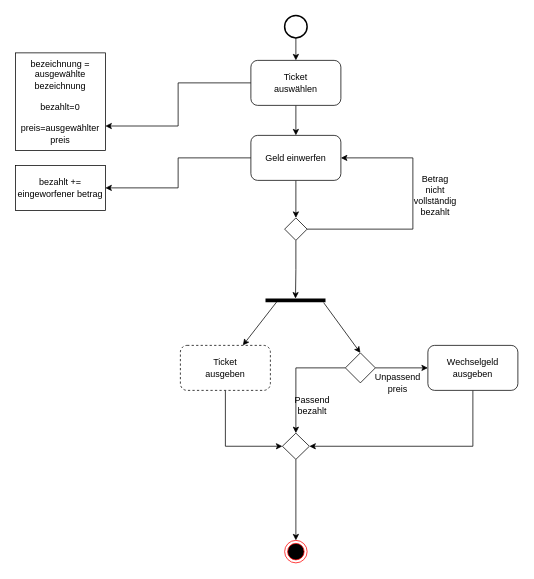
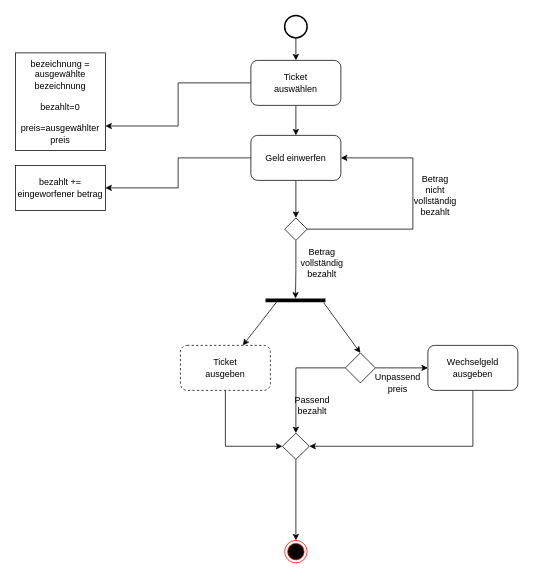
node "Betrag vollständig bezahlt": added
